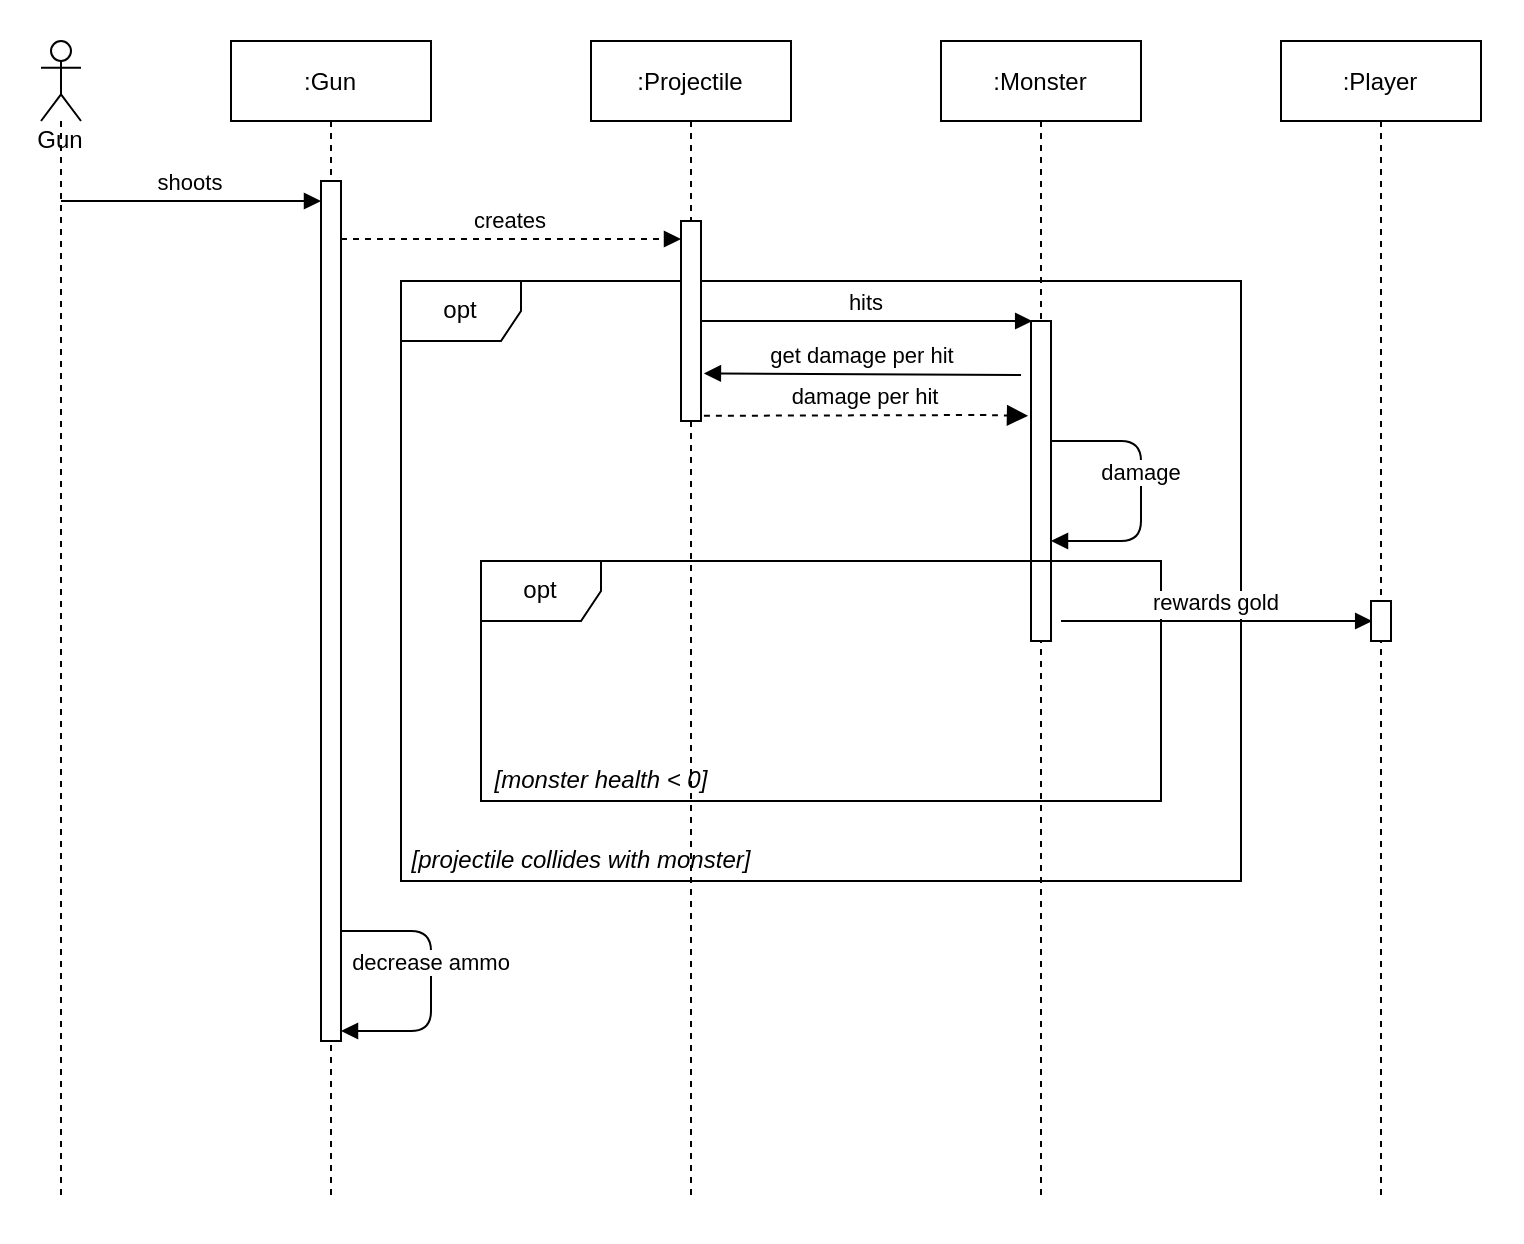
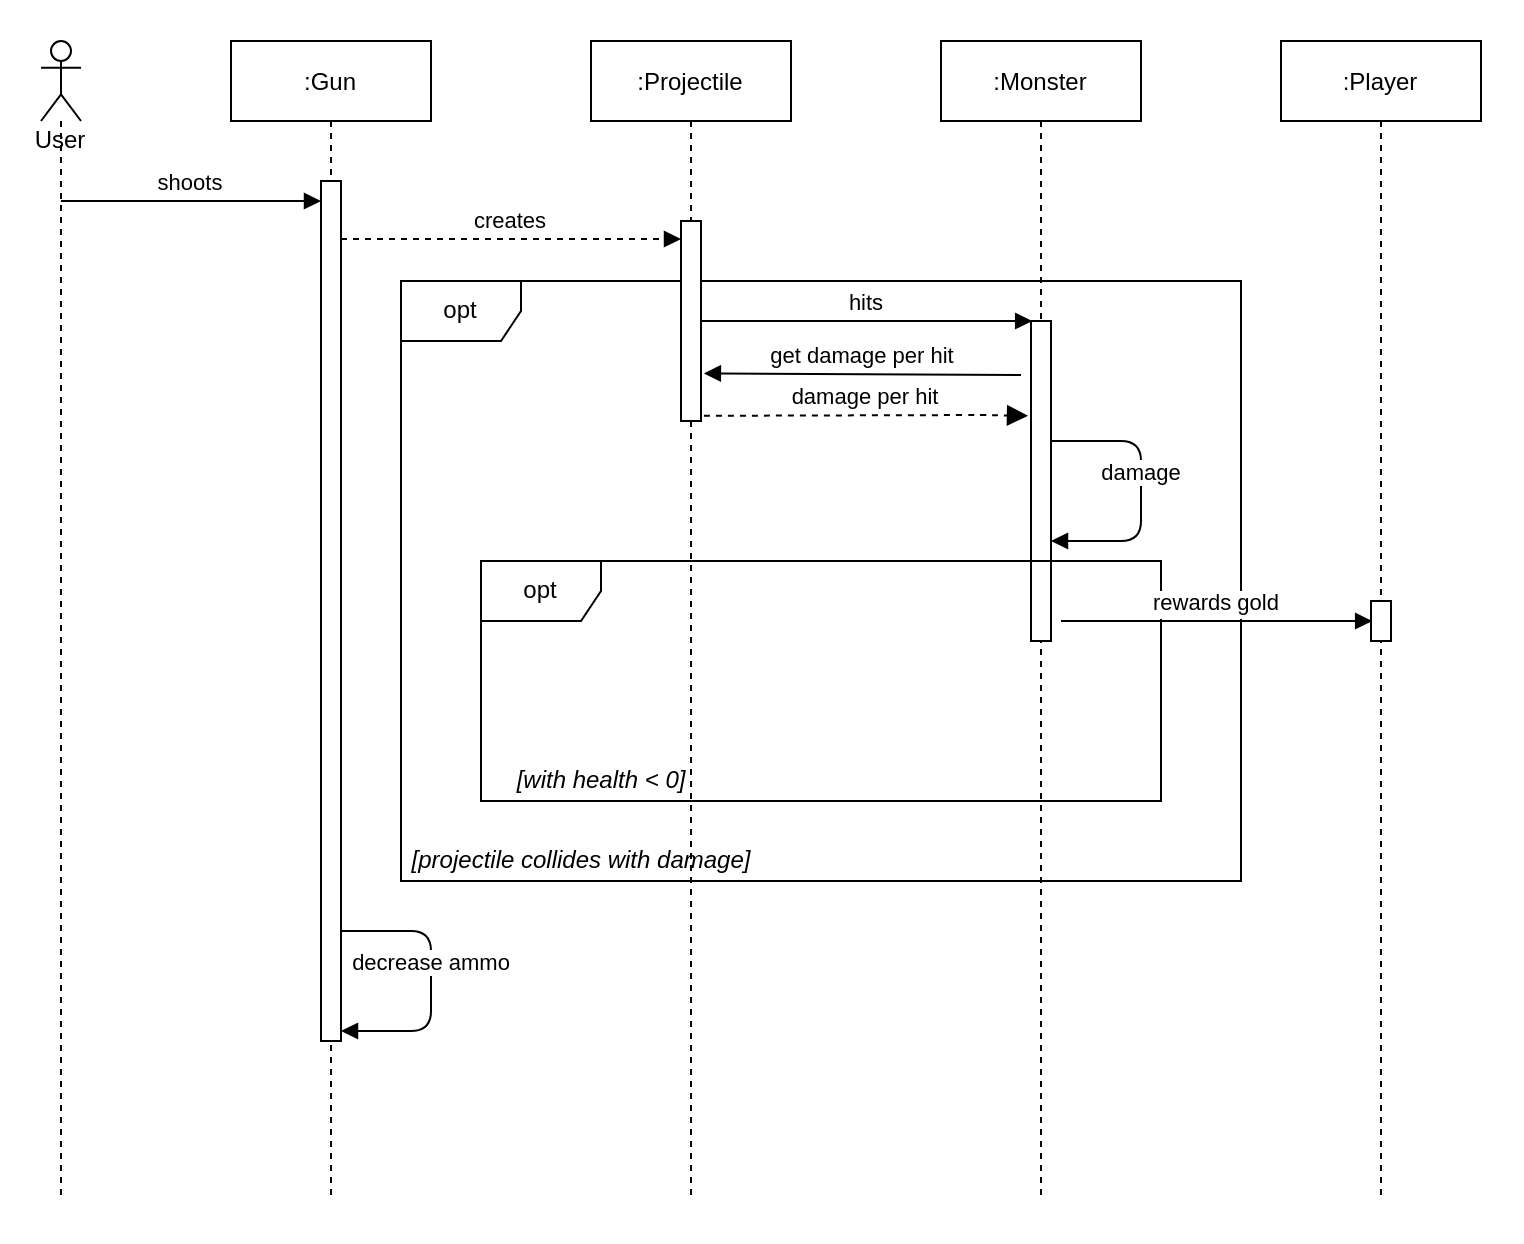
node "Gun": label "Gun" -> "User"
node "[monster health < 0]": label "[monster health < 0]" -> "[with health < 0]"
node "[projectile collides with monster]": label "[projectile collides with monster]" -> "[projectile collides with damage]"
